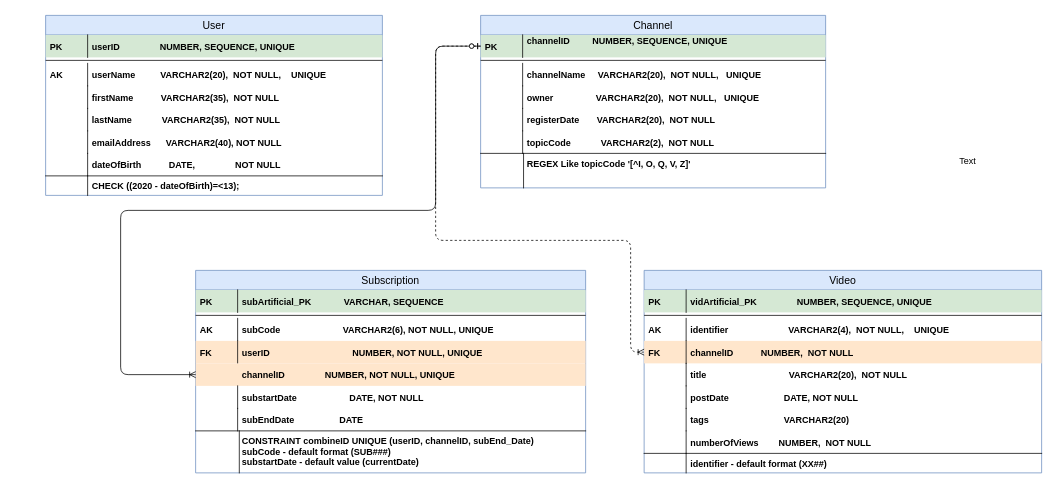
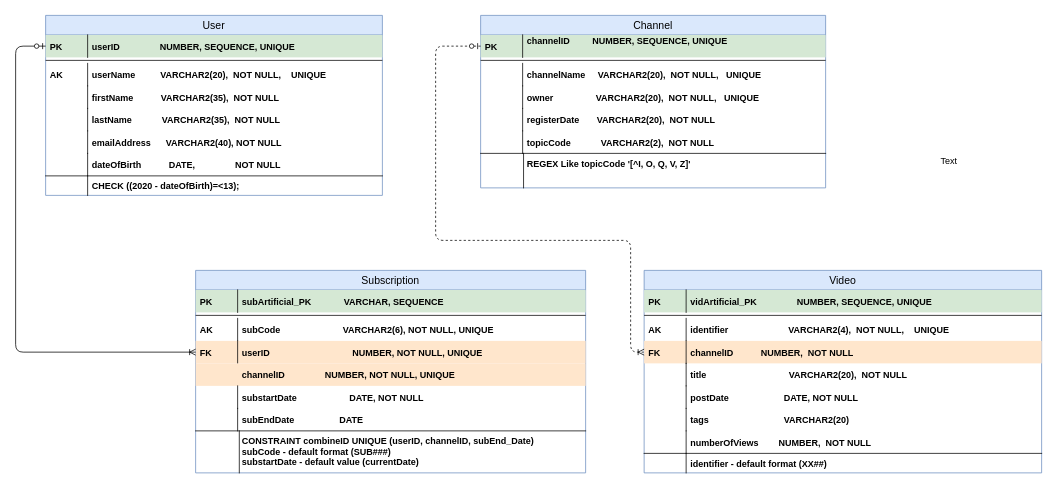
node "Text": moved (967, 161) -> (948, 161)
edge "channelID NUMBER, SEQUENCE, UNIQUE" -- "channelID NUMBER, NOT NULL, UNIQUE": removed
edge "userID NUMBER, SEQUENCE, UNIQUE" -- "userID NUMBER, NOT NULL, UNIQUE": added
